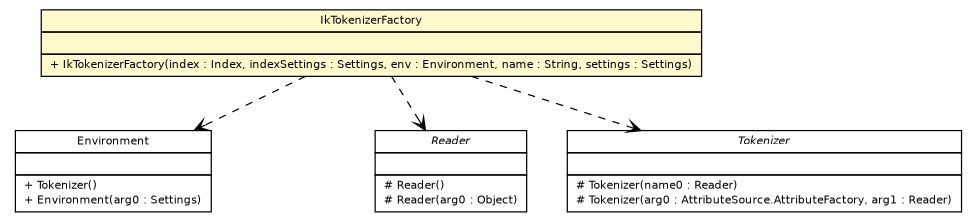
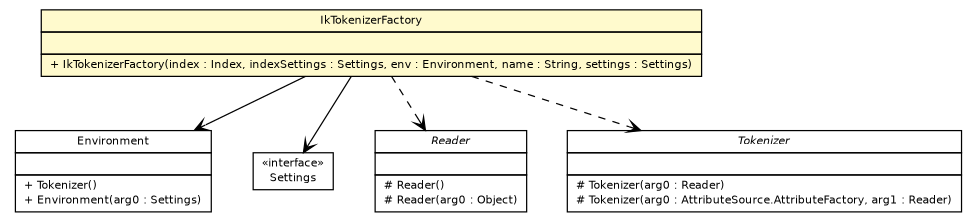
edge "IkTokenizerFactory" -> "Environment": style dashed -> solid
node "Settings": added
node "Tokenizer": text "# Tokenizer(name0 : Reader)" -> "# Tokenizer(arg0 : Reader)"
